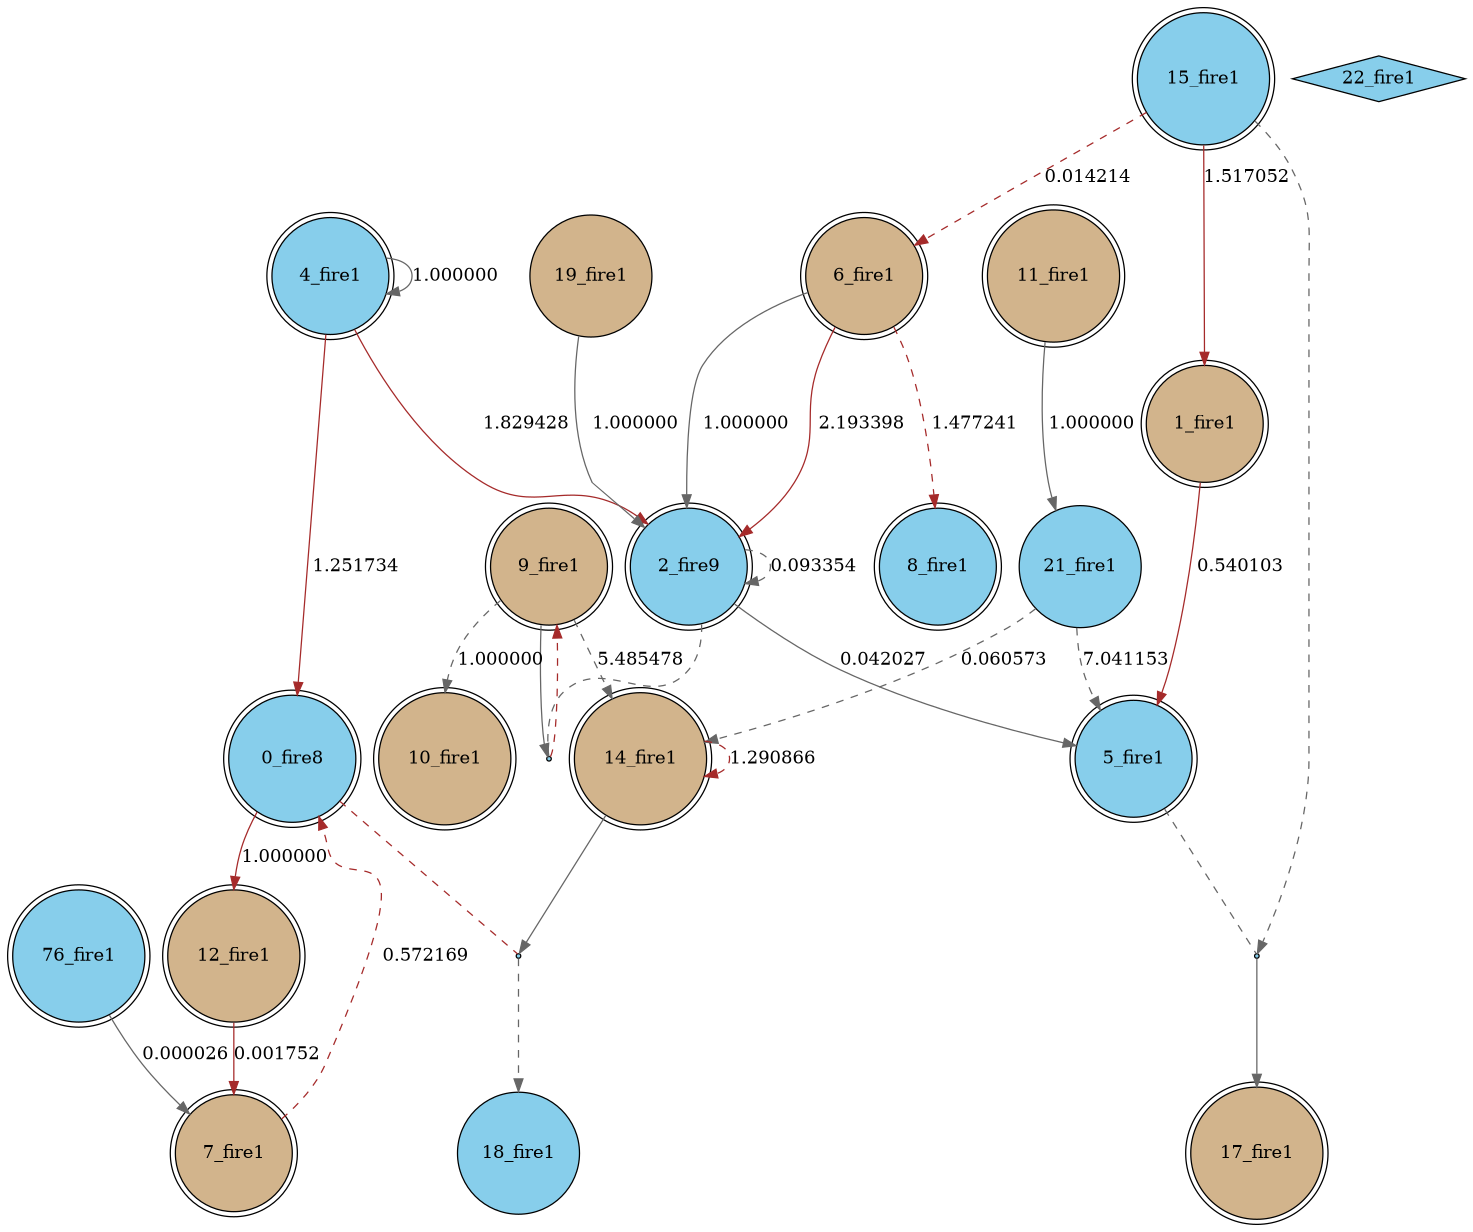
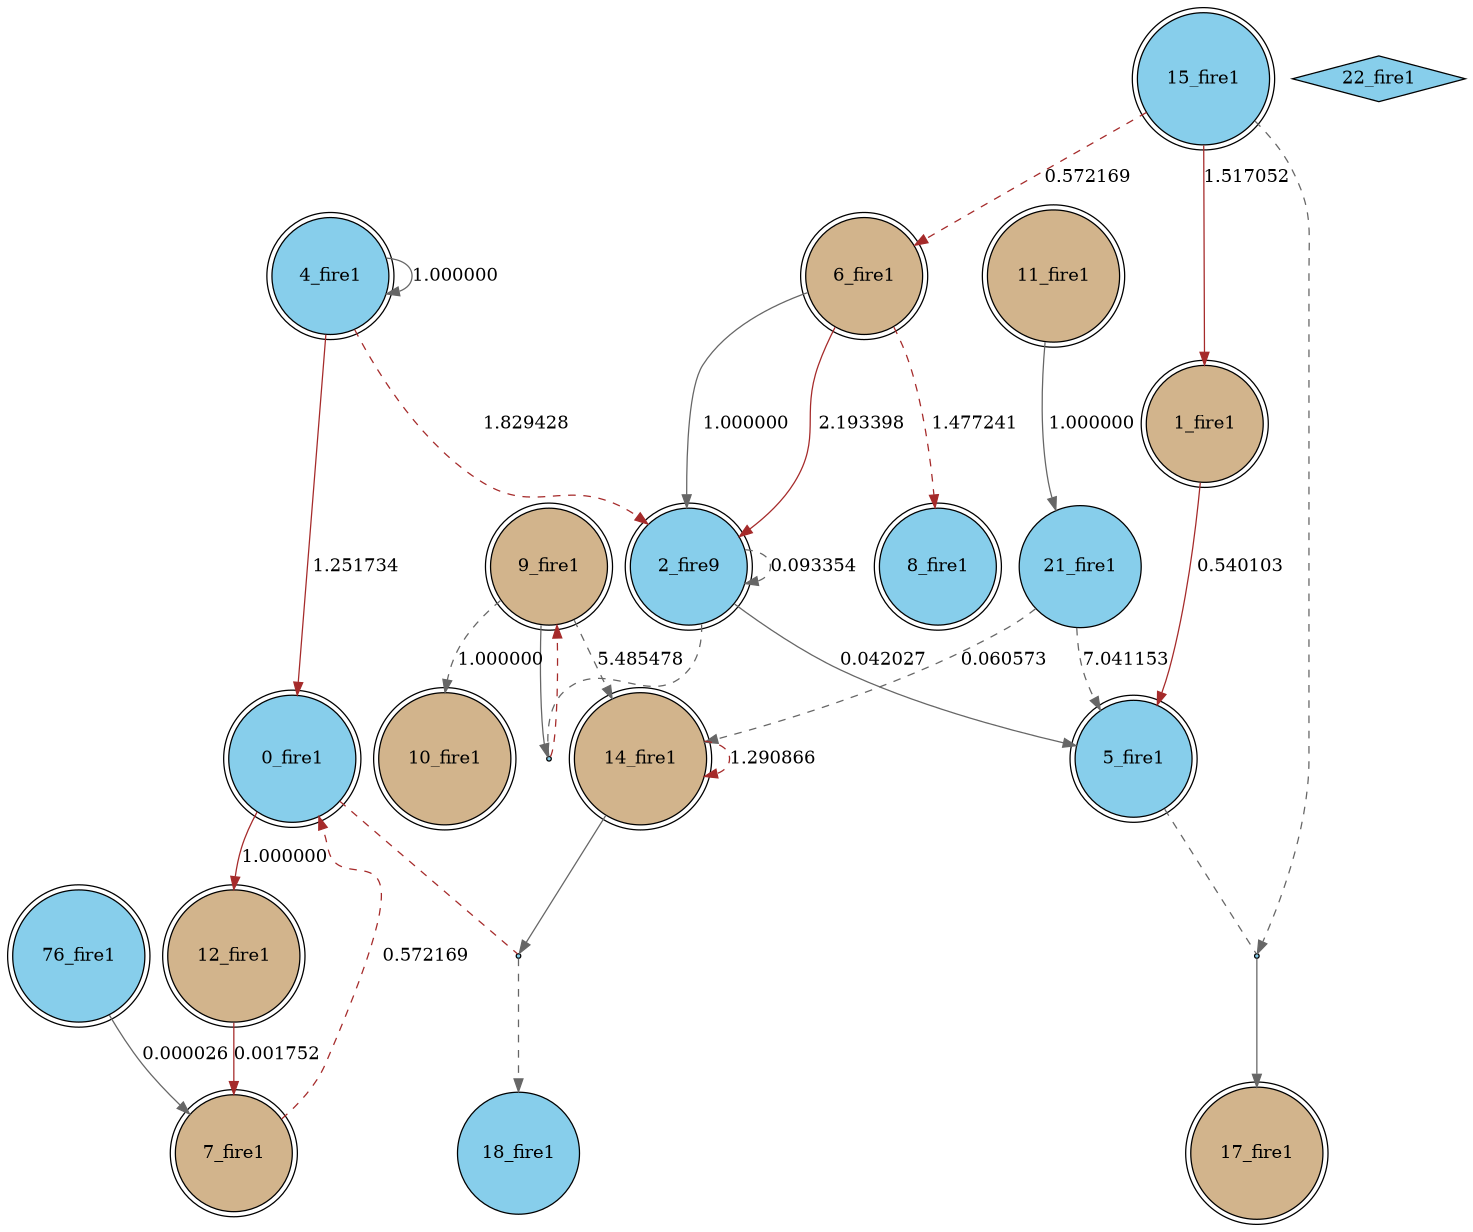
edge "15_fire1" -> "6_fire1": label "0.014214" -> "0.572169"
node "19_fire1": removed
edge "4_fire1" -> "2_fire9": style solid -> dashed
node "0_fire8": label "0_fire8" -> "0_fire1"
